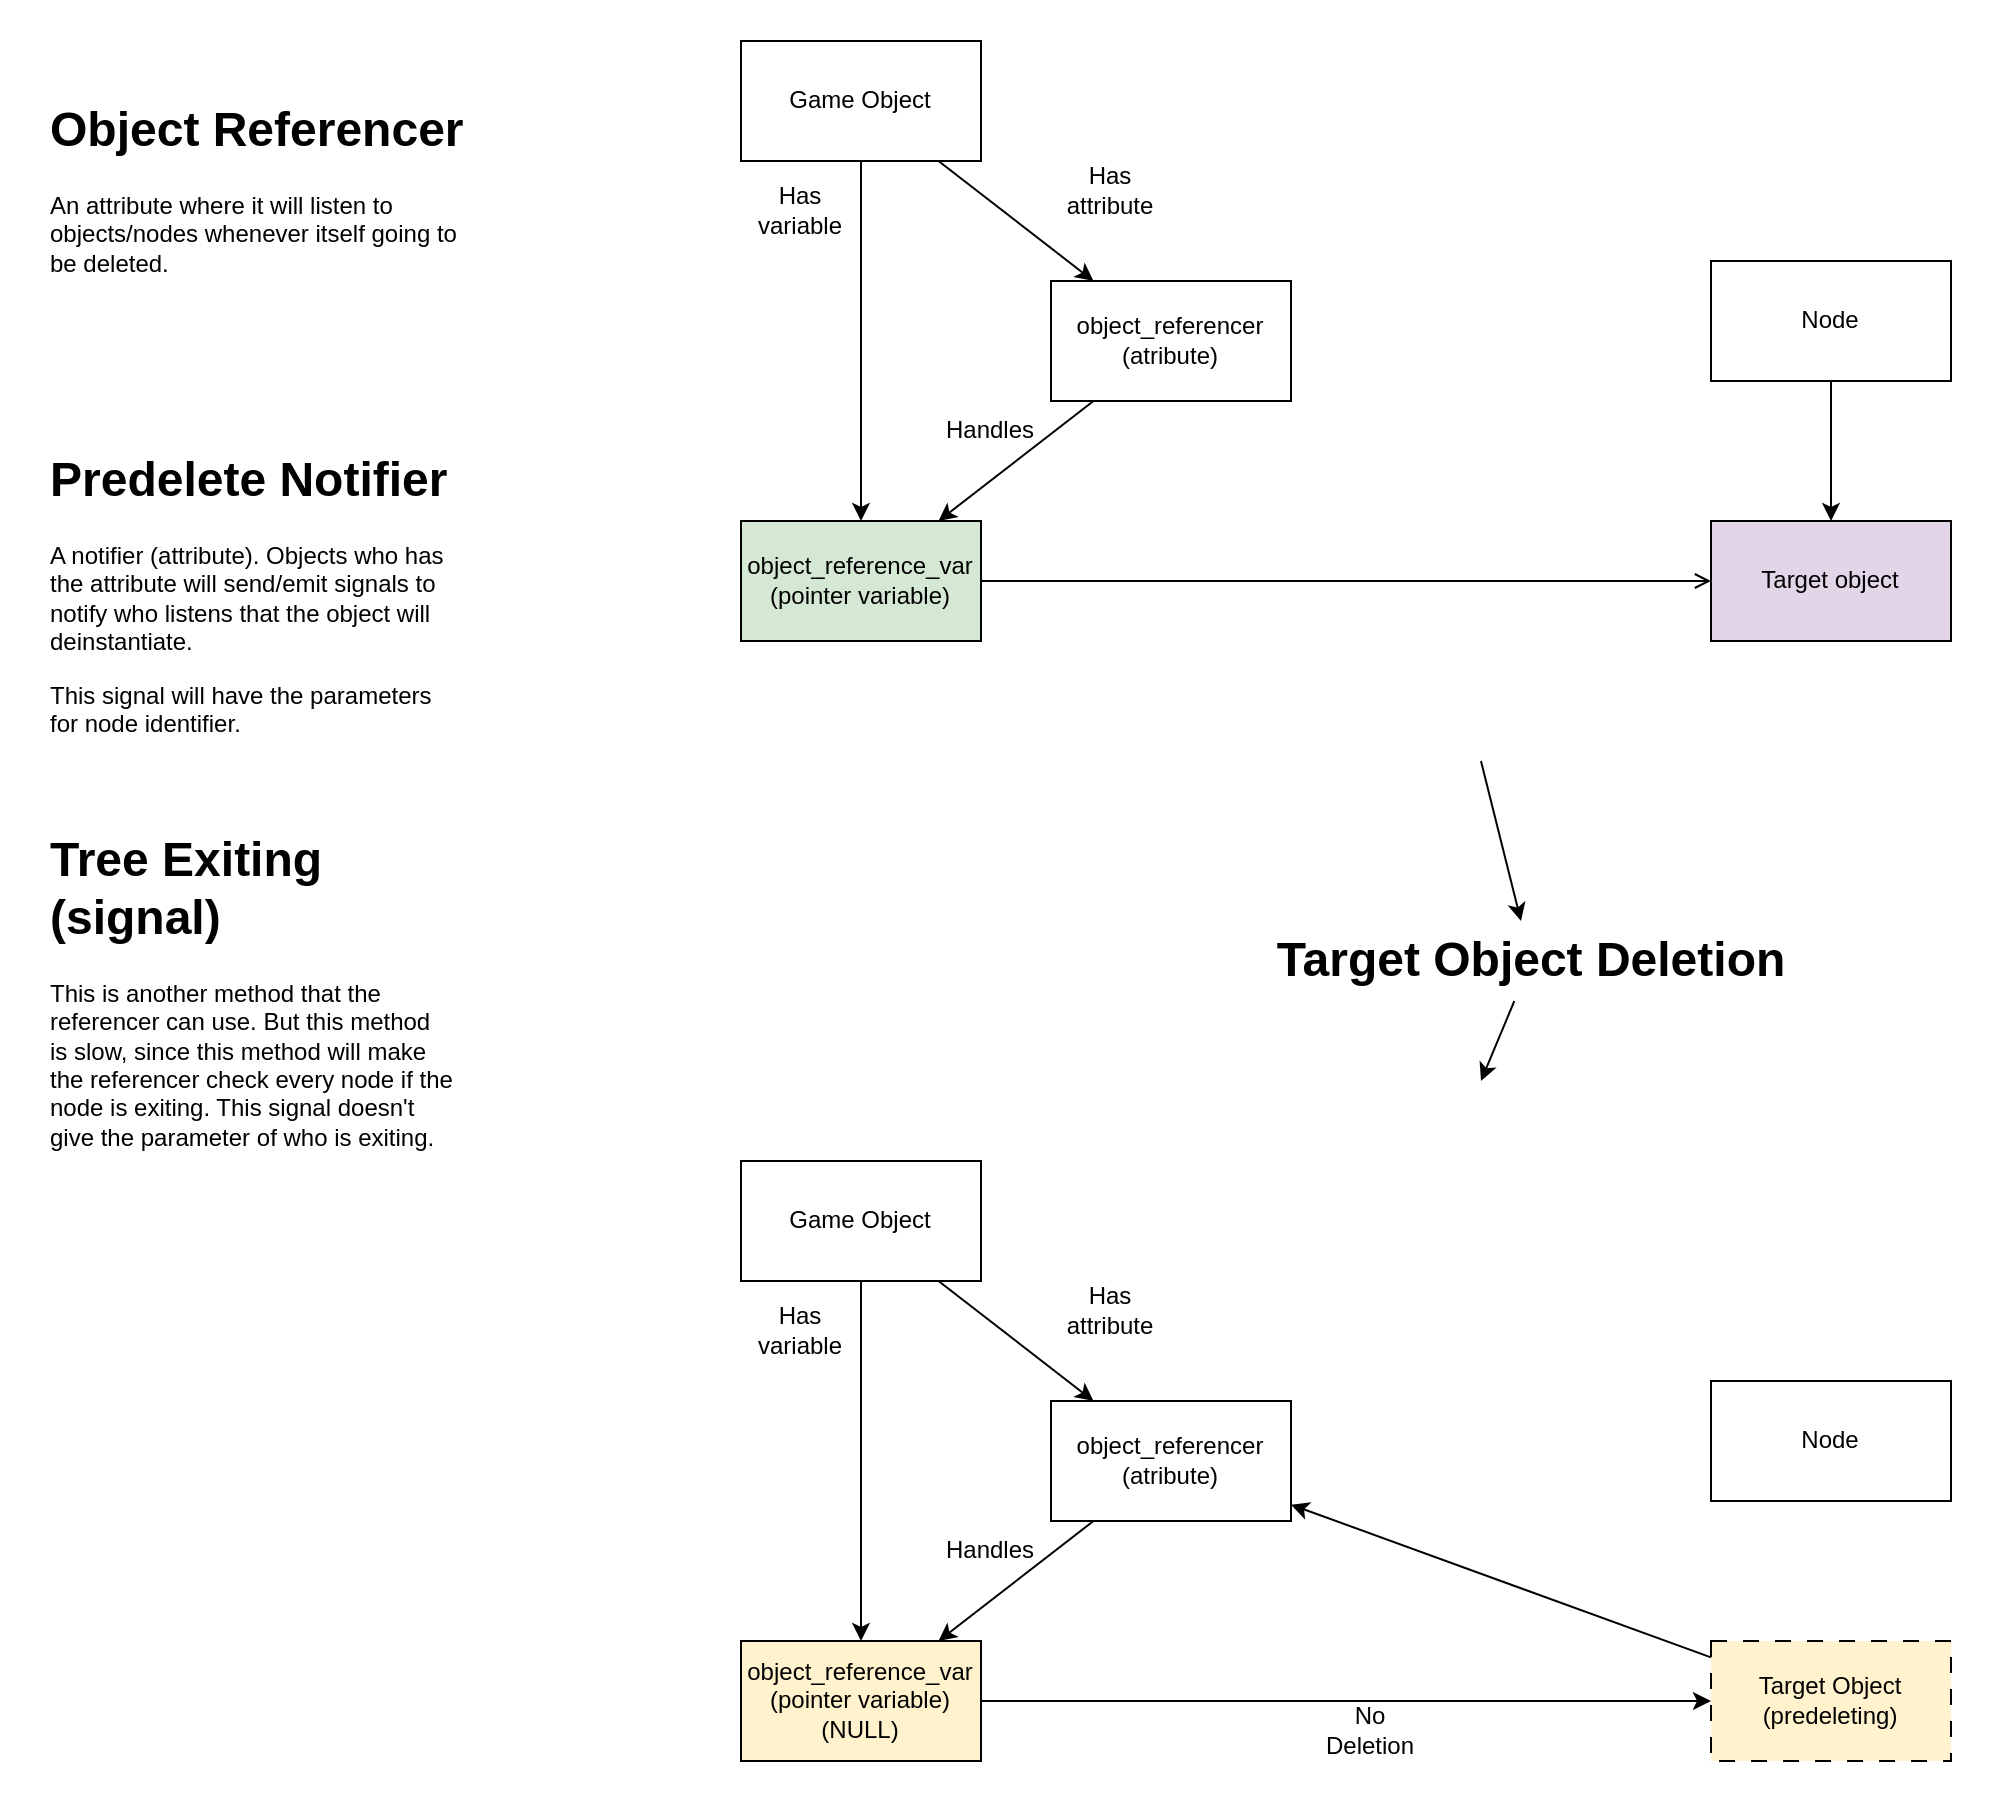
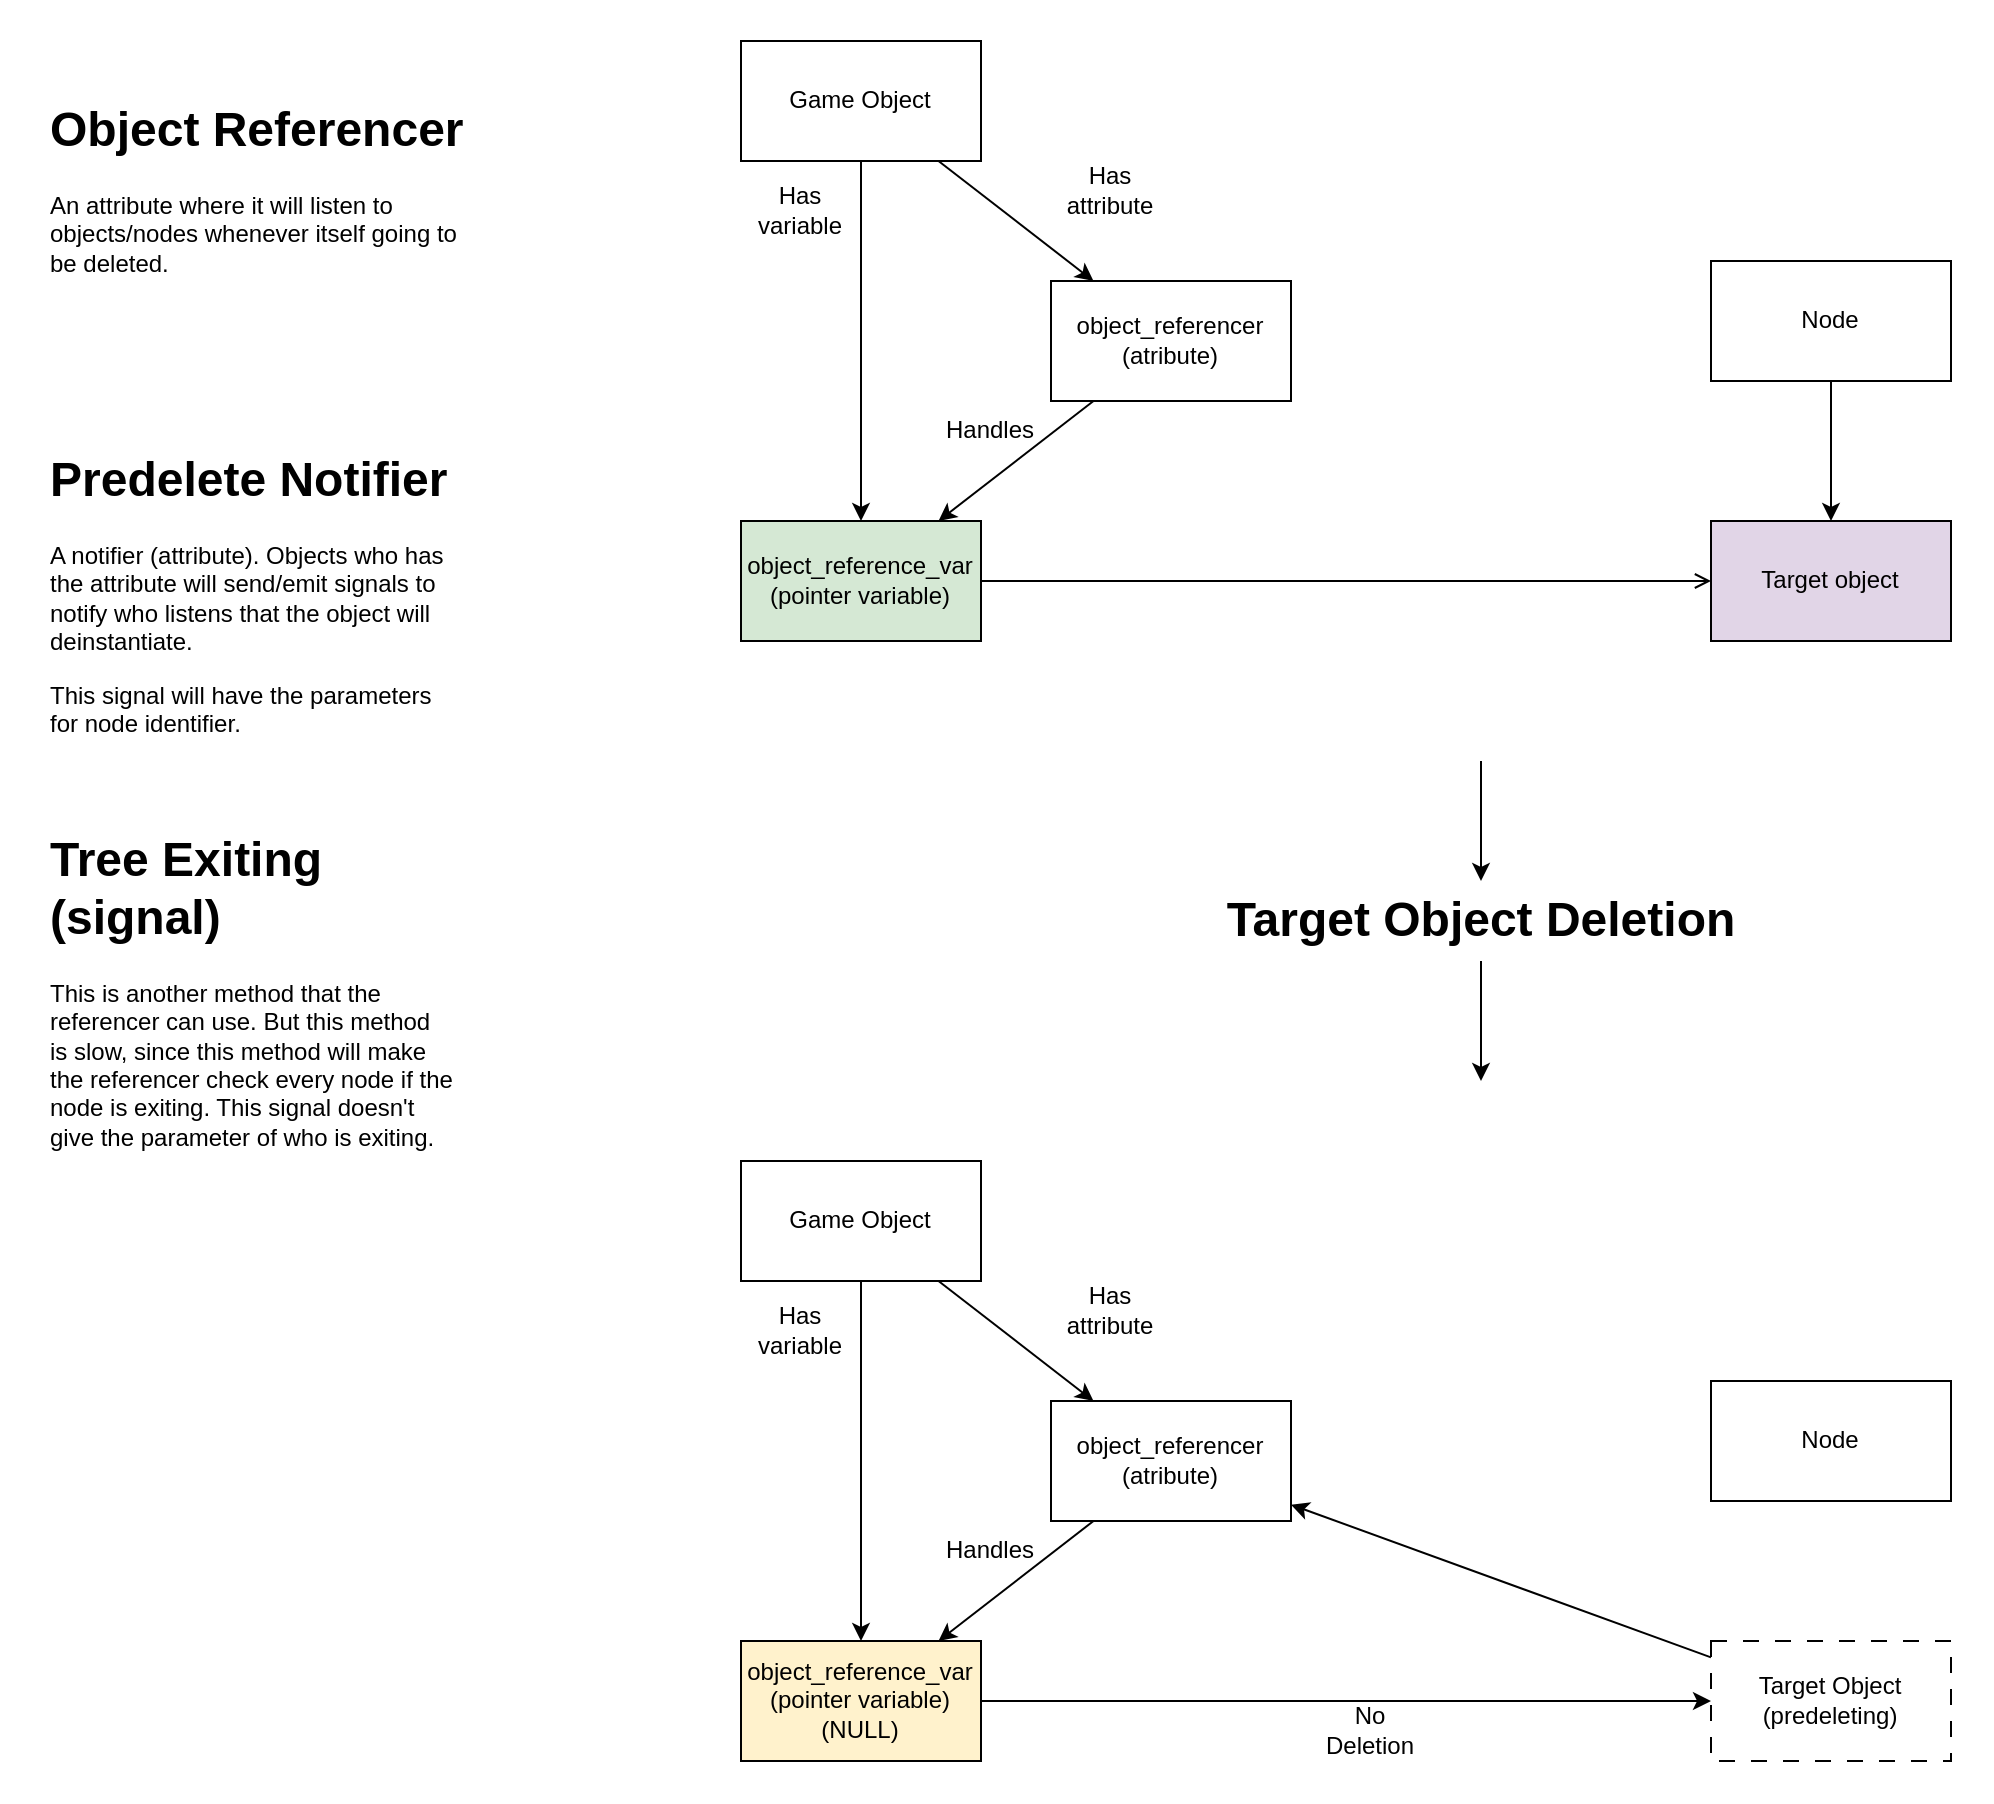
node "Target Object Deletion": moved (1531, 961) -> (1481, 921)
node "Target Object (predeleting)": fillcolor #fff2cc -> #ffffff
